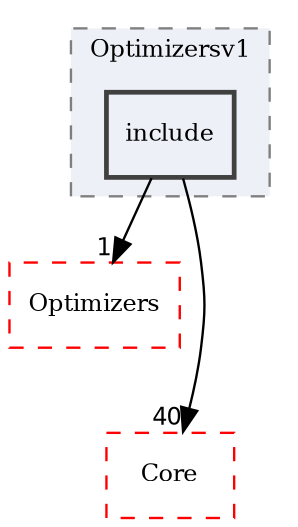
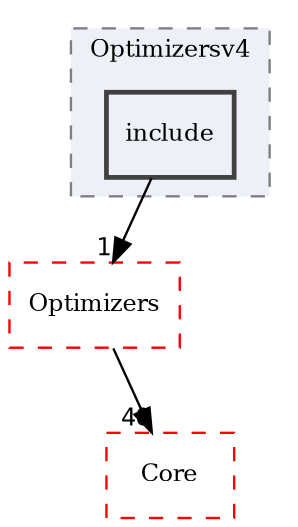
cluster "Optimizersv1": label "Optimizersv1" -> "Optimizersv4"
edge "include" -> "Core": now "Optimizers" -> "Core"
